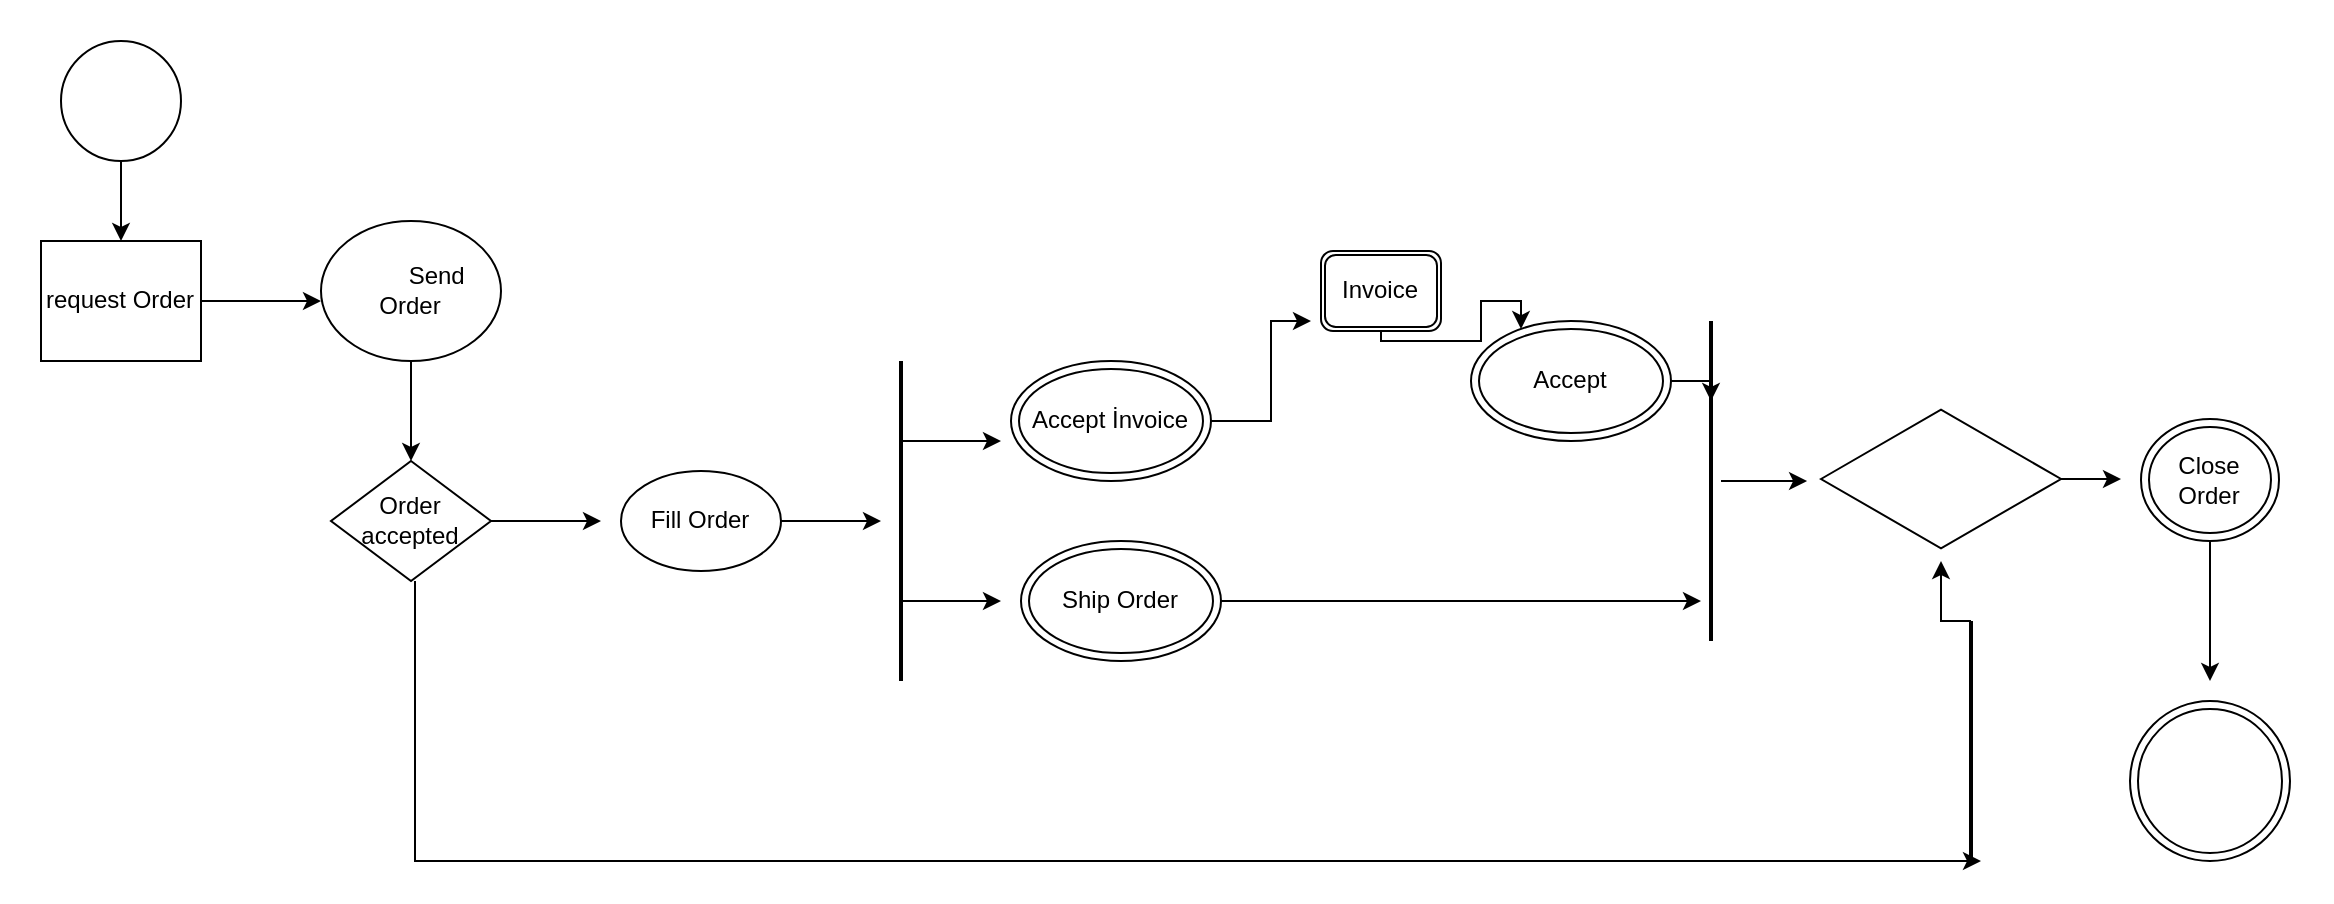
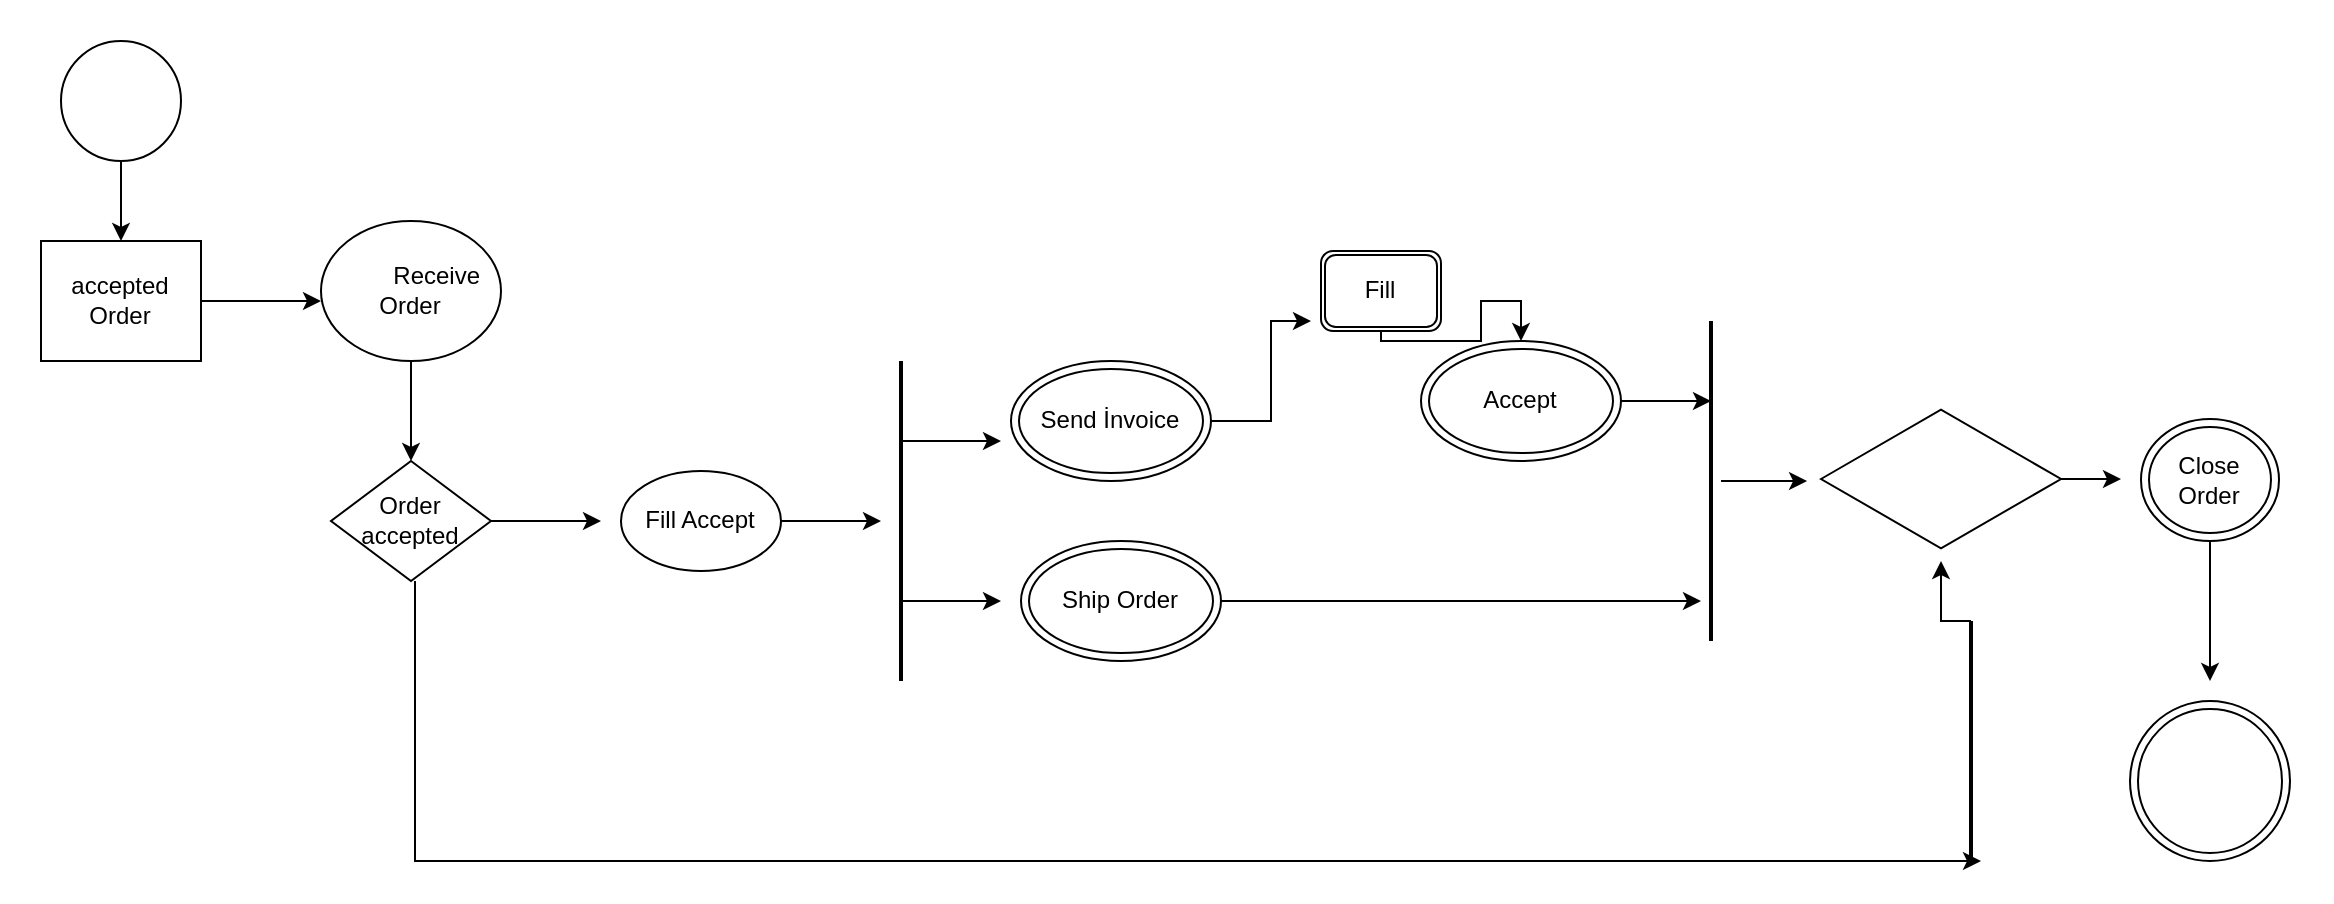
node "Send Order": label "Send Order" -> "Receive Order"
node "Invoice": label "Invoice" -> "Fill"
node "request Order": label "request Order" -> "accepted Order"
node "Accept": moved (1571, 381) -> (1521, 401)
node "Accept İnvoice": label "Accept İnvoice" -> "Send İnvoice"
node "Fill Order": label "Fill Order" -> "Fill Accept"
